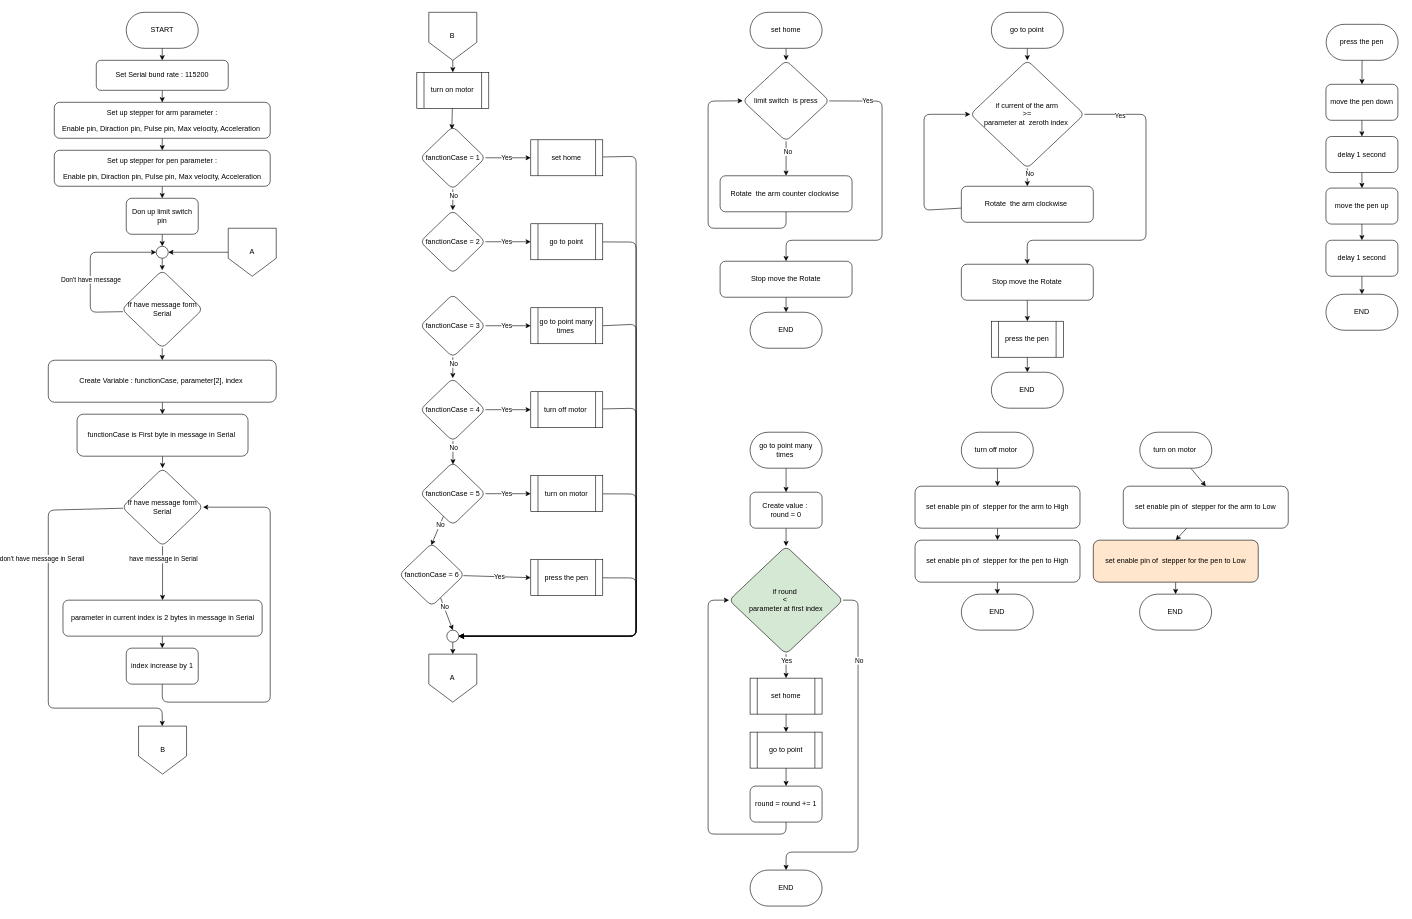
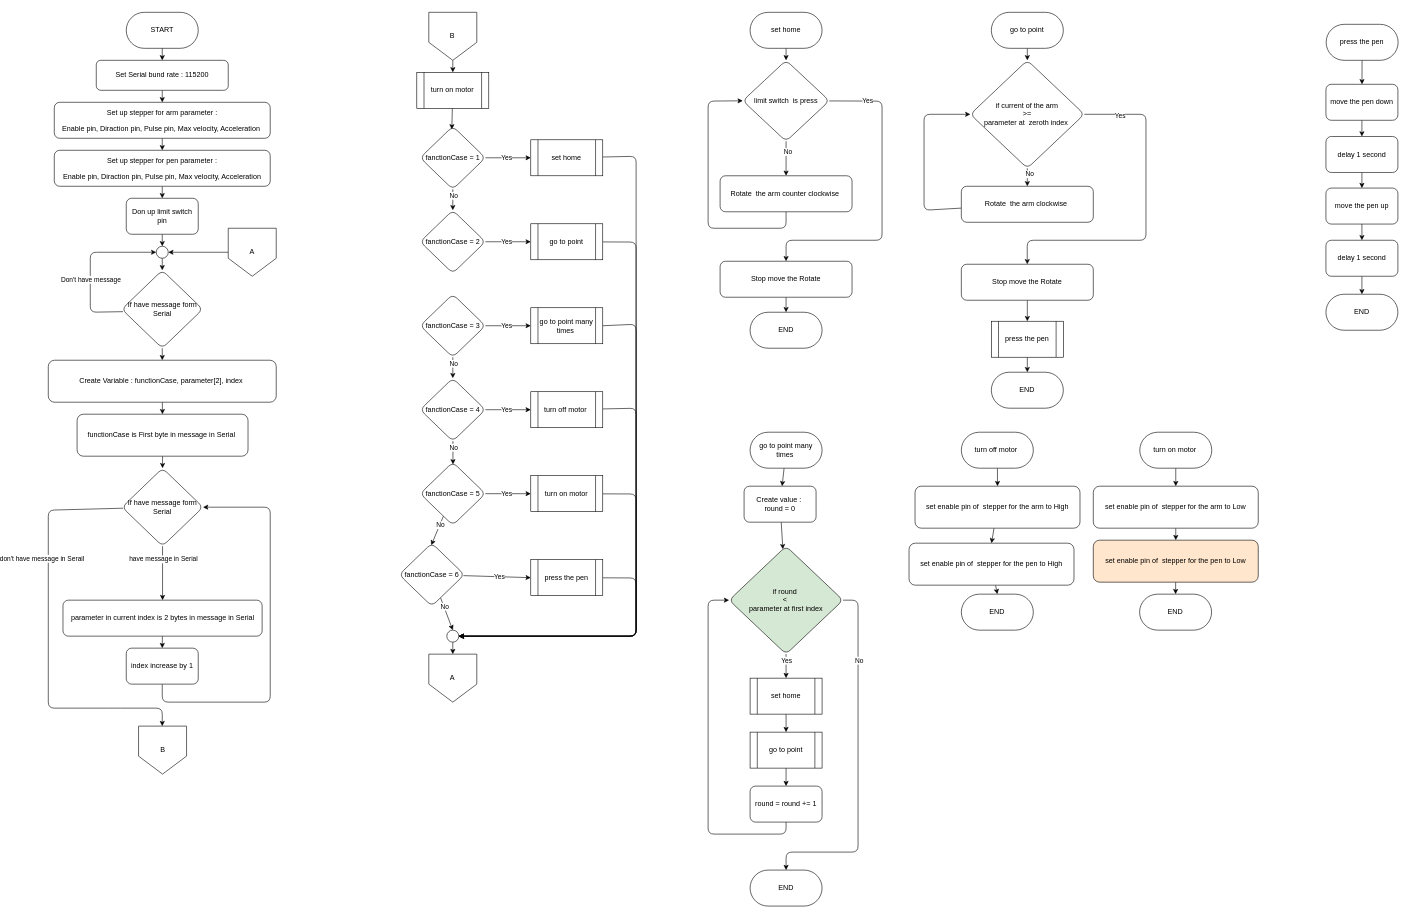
node "set enable pin of stepper for the arm to Low": moved (1206, 507) -> (1176, 507)
node "Create value : round = 0": moved (786, 510) -> (780, 504)
node "set enable pin of stepper for the pen to High": moved (998, 561) -> (992, 564)
